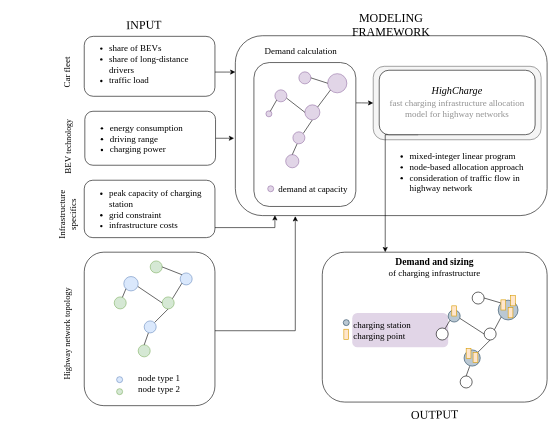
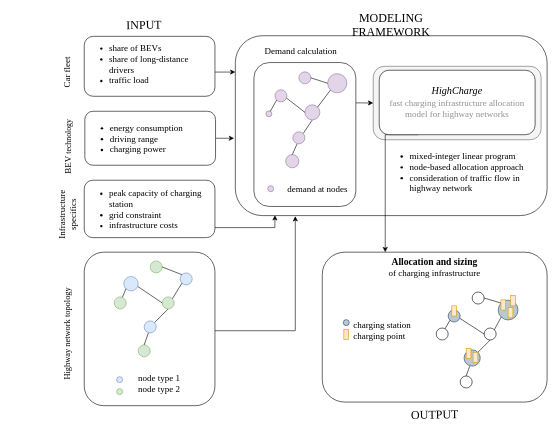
node "demand at capacity": label "demand at capacity" -> "demand at nodes"
node "Demand and sizing of charging infrastructure": label "Demand and sizing of charging infrastructure" -> "Allocation and sizing of charging infrastructure"
node "charging station charging point": fillcolor #e1d5e7 -> #ffffff
